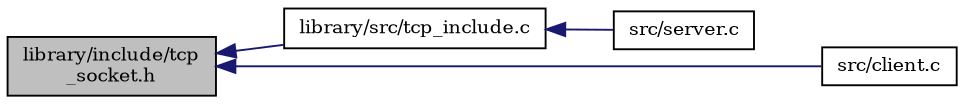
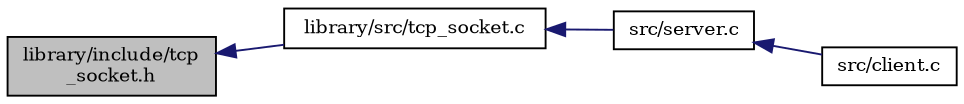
node "library/src/tcp_include.c": label "library/src/tcp_include.c" -> "library/src/tcp_socket.c"
edge "src/client.c" -> "library/include/tcp _socket.h": now "src/client.c" -> "src/server.c"
